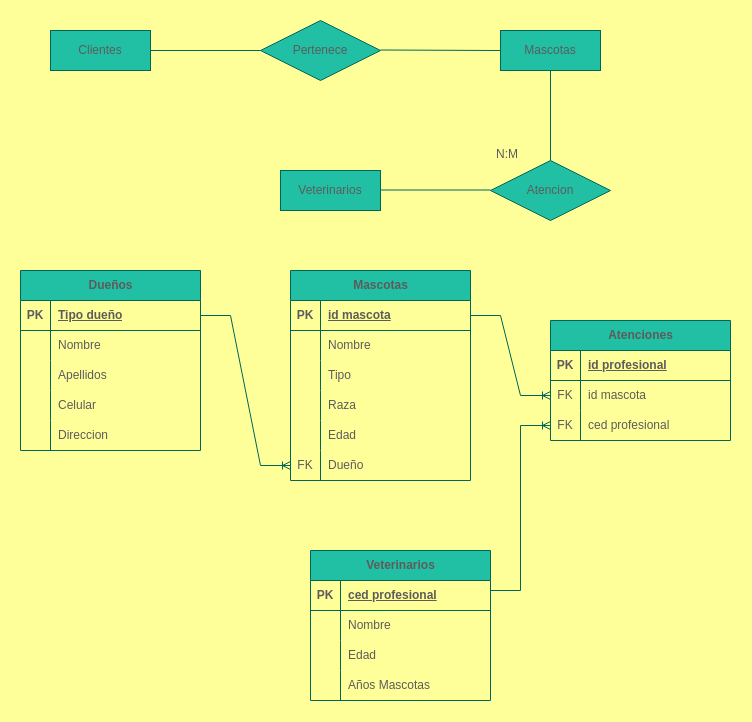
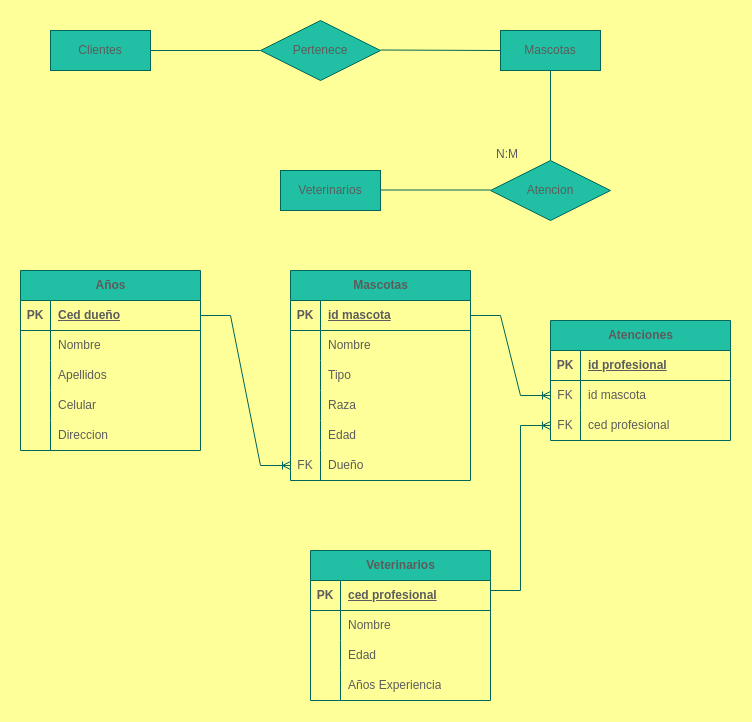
node "Dueños": label "Dueños" -> "Años"
node "Tipo dueño": label "Tipo dueño" -> "Ced dueño"
node "Años Mascotas": label "Años Mascotas" -> "Años Experiencia"
